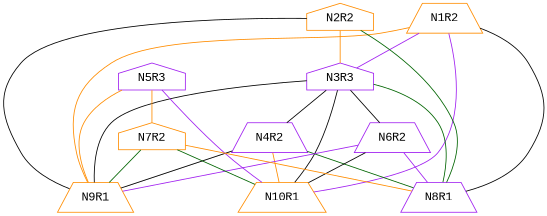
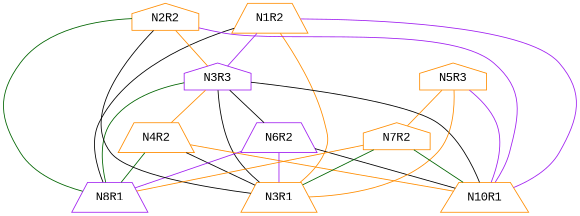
edge "N2R2" -- "N10R1": added
node "N5R3": color purple -> darkorange
edge "N3R3" -- "N4R2": color black -> darkorange
node "N4R2": color purple -> darkorange
node "N9R1": label "N9R1" -> "N3R1"
